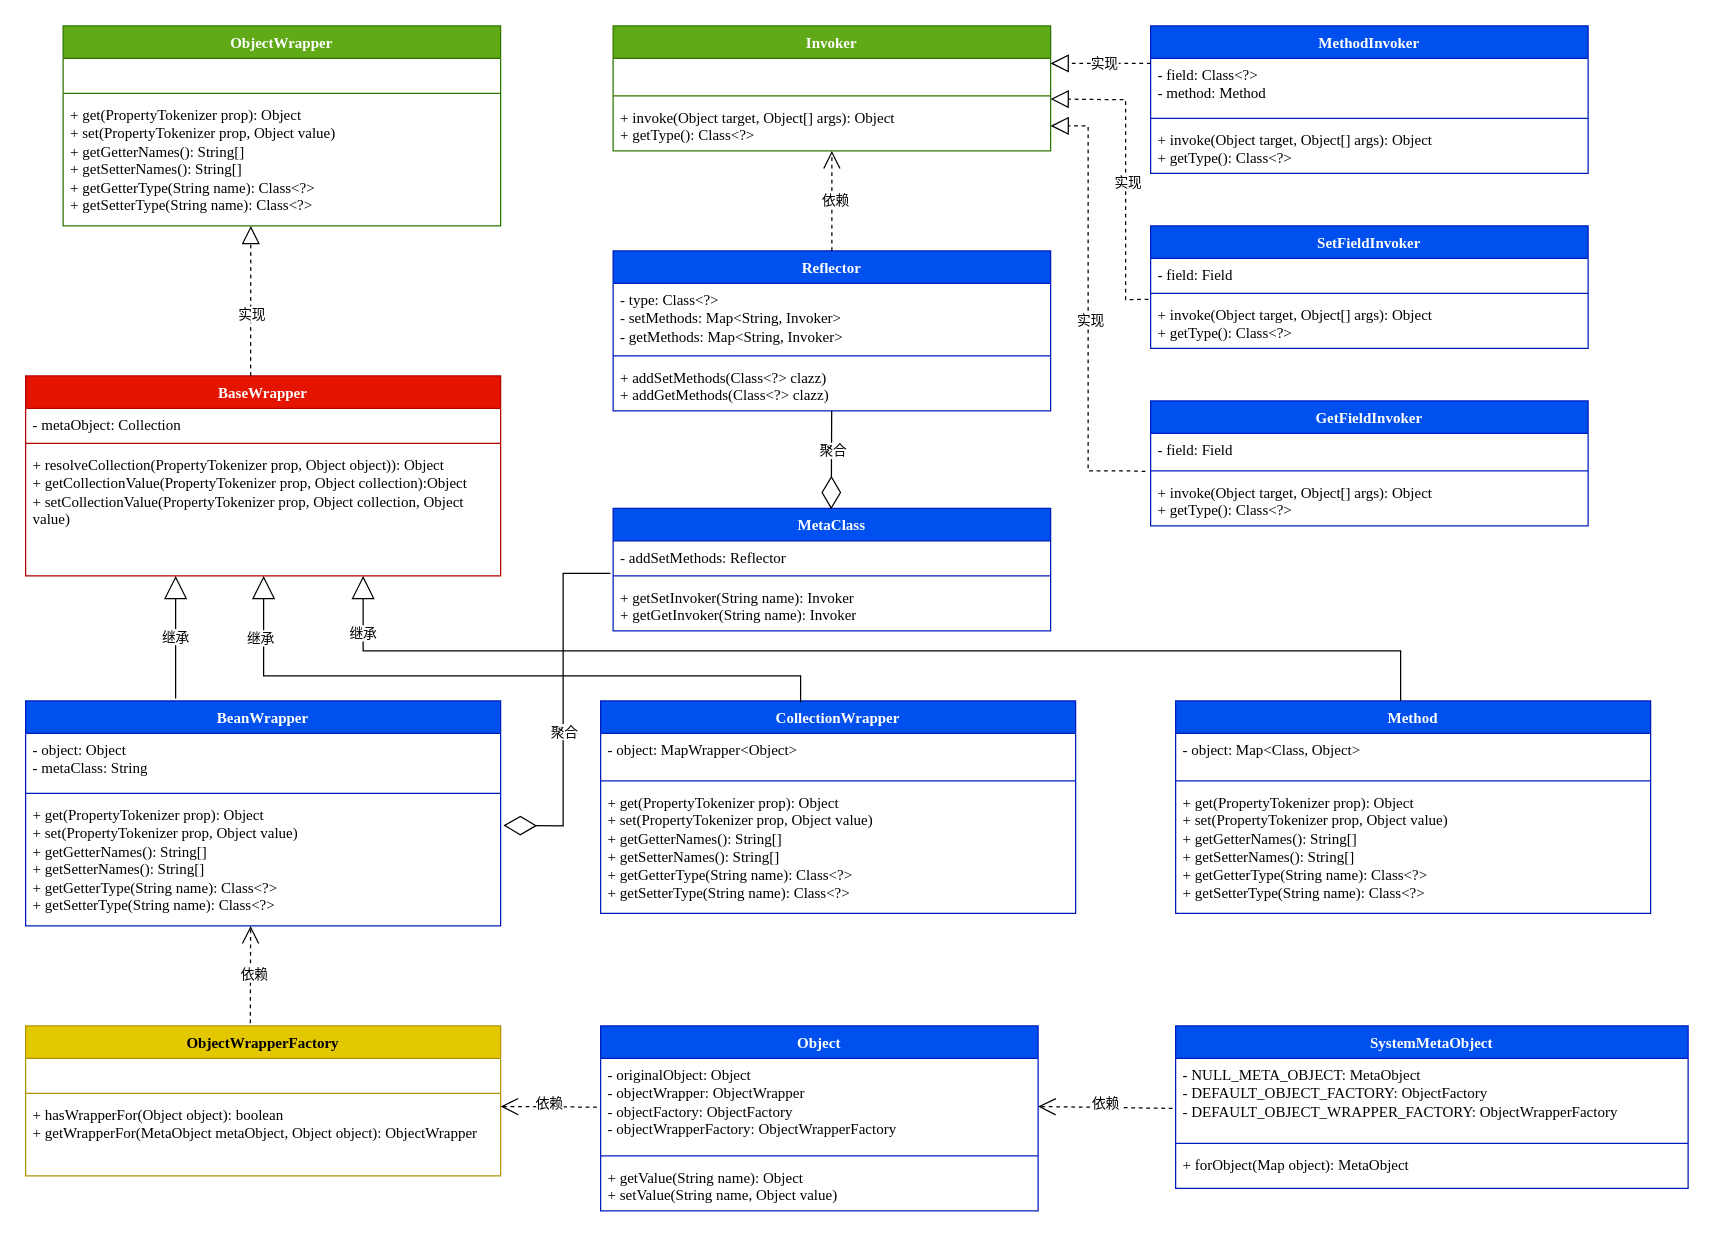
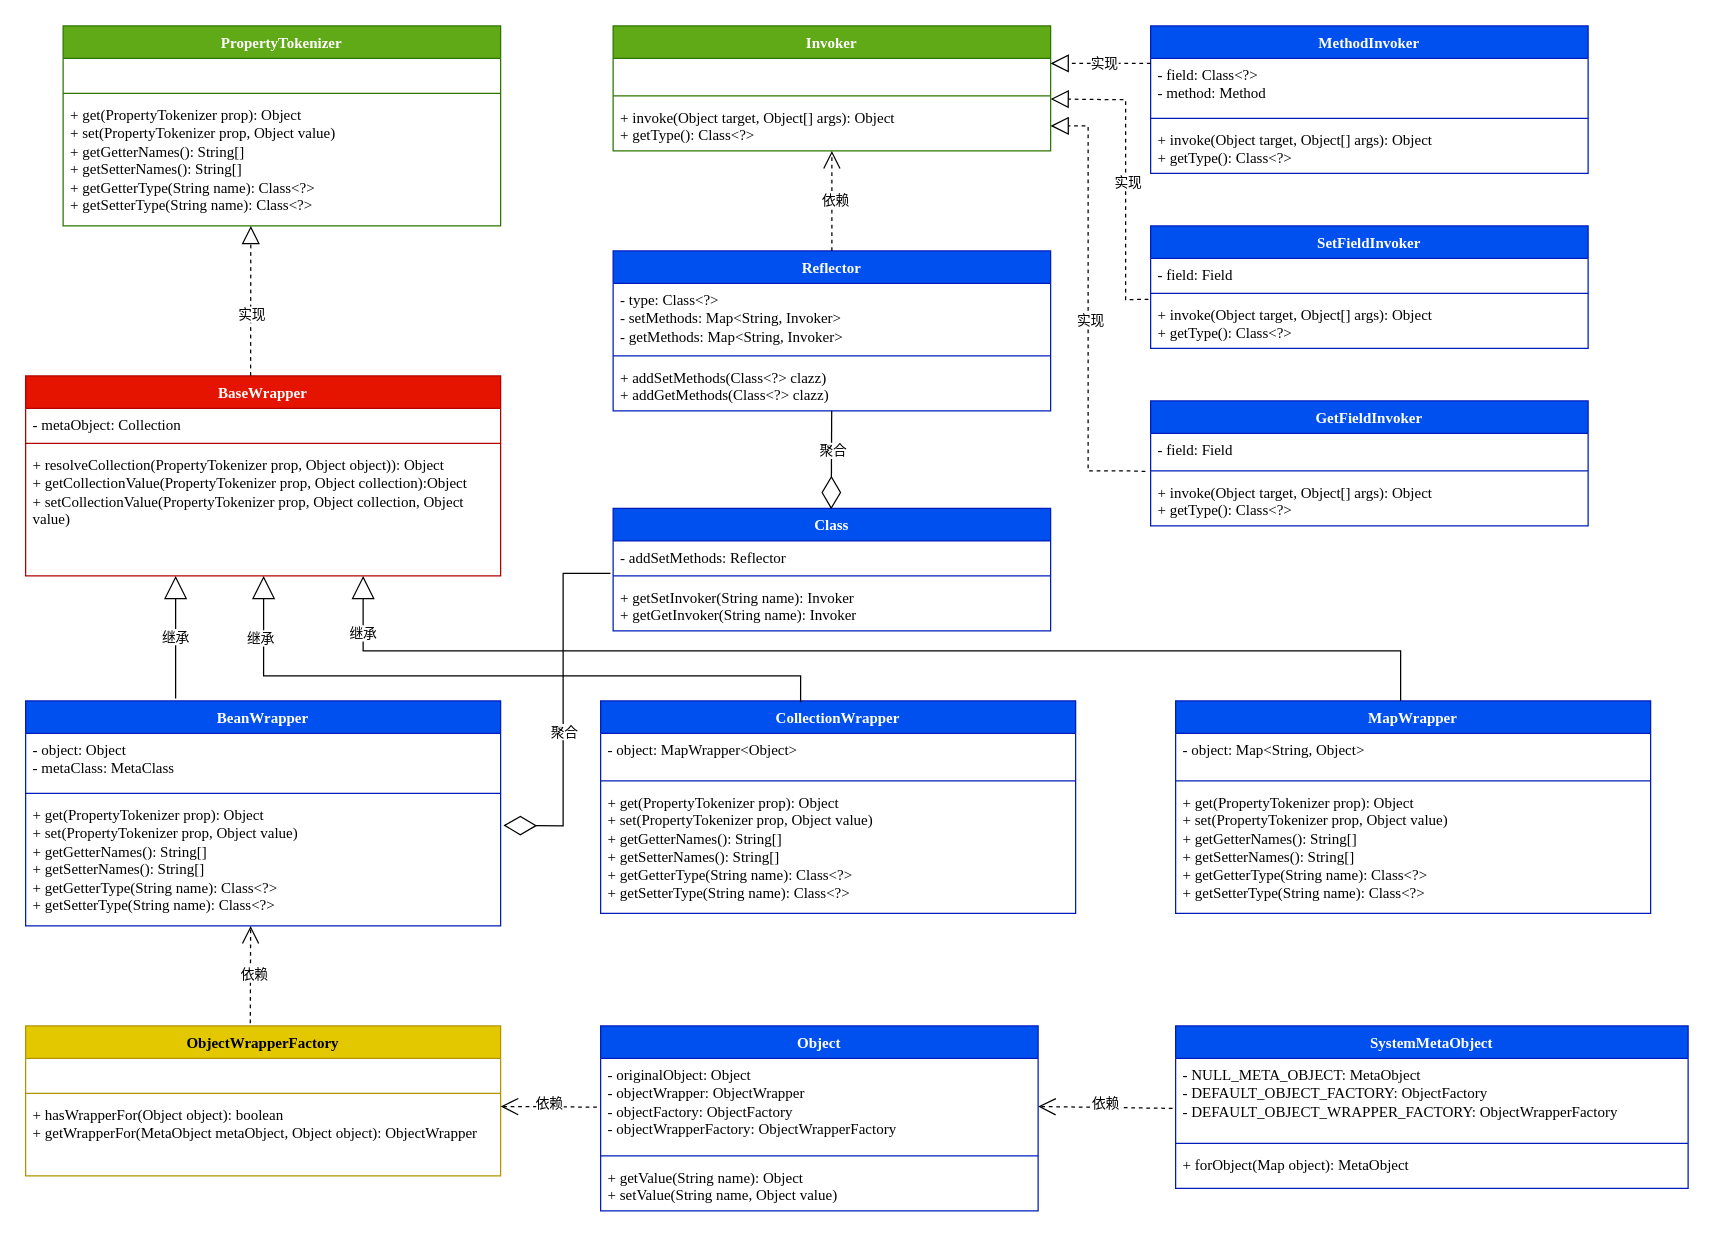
node "ObjectWrapper": label "ObjectWrapper" -> "PropertyTokenizer"
node "MetaClass": label "MetaClass" -> "Class"
node "Method": label "Method" -> "MapWrapper"
node "- object: Map<Class, Object>": label "- object: Map<Class, Object>" -> "- object: Map<String, Object>"
node "- object: Object- metaClass: String": label "- object: Object- metaClass: String" -> "- object: Object- metaClass: MetaClass"
